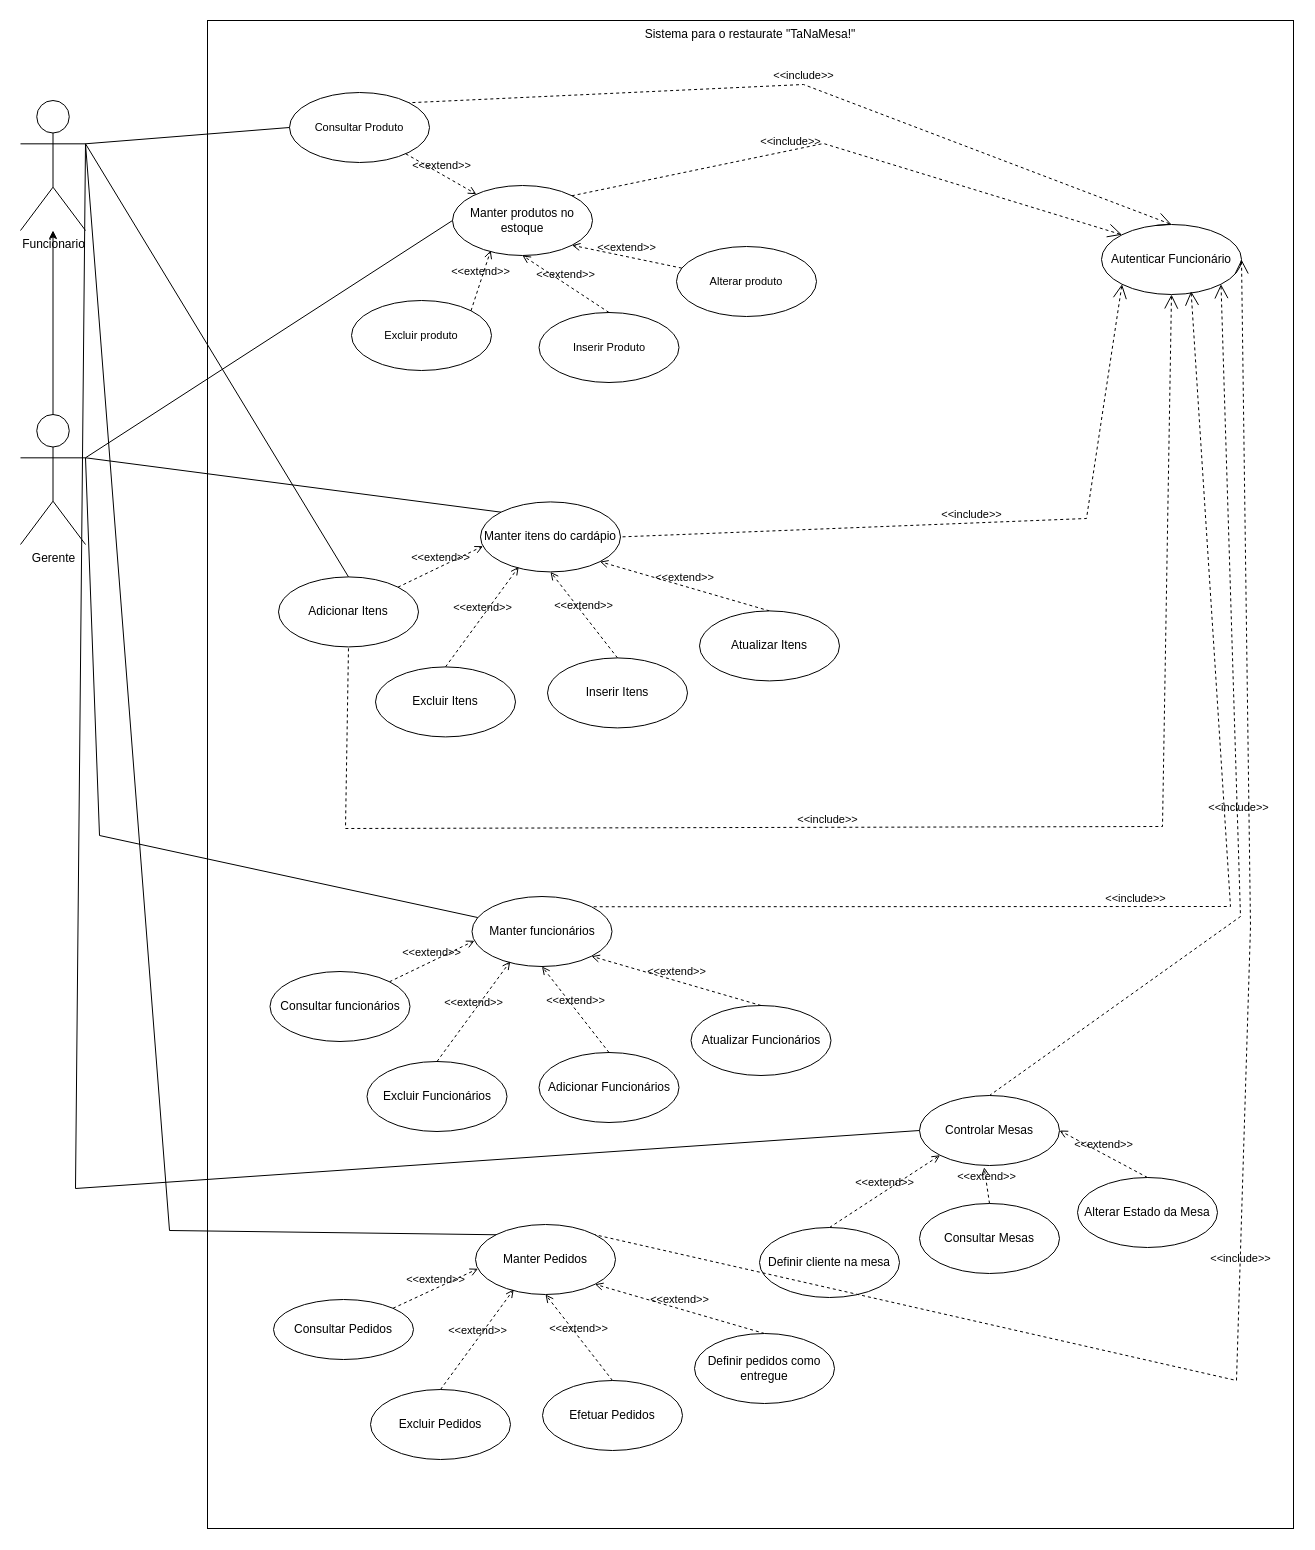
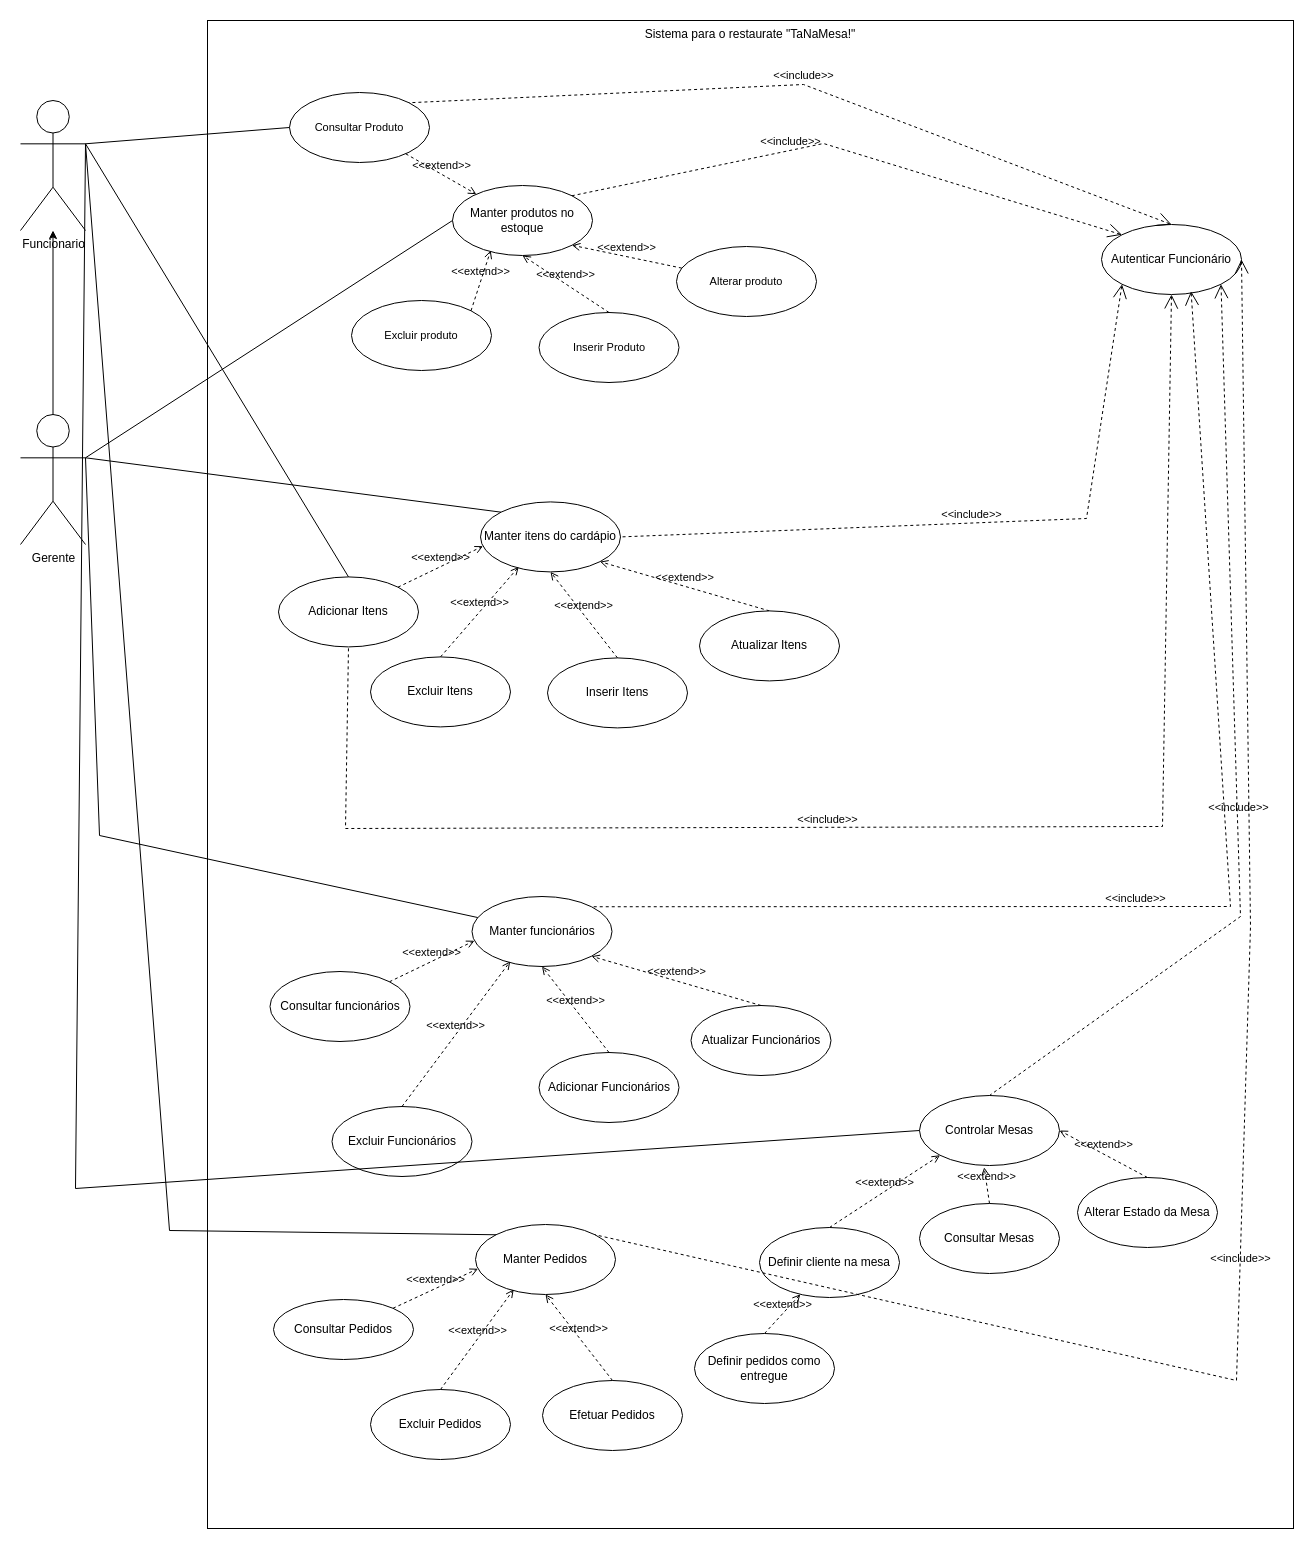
node "Excluir Itens": moved (446, 702) -> (441, 692)
node "Excluir Funcionários": moved (437, 1097) -> (402, 1142)
edge "Definir pedidos como entregue" -> "Manter Pedidos": now "Definir pedidos como entregue" -> "Definir cliente na mesa"
